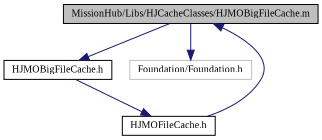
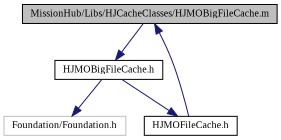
edge "MissionHub/Libs/HJCacheClasses/HJMOBigFileCache.m" -> "Foundation/Foundation.h": now "HJMOBigFileCache.h" -> "Foundation/Foundation.h"
